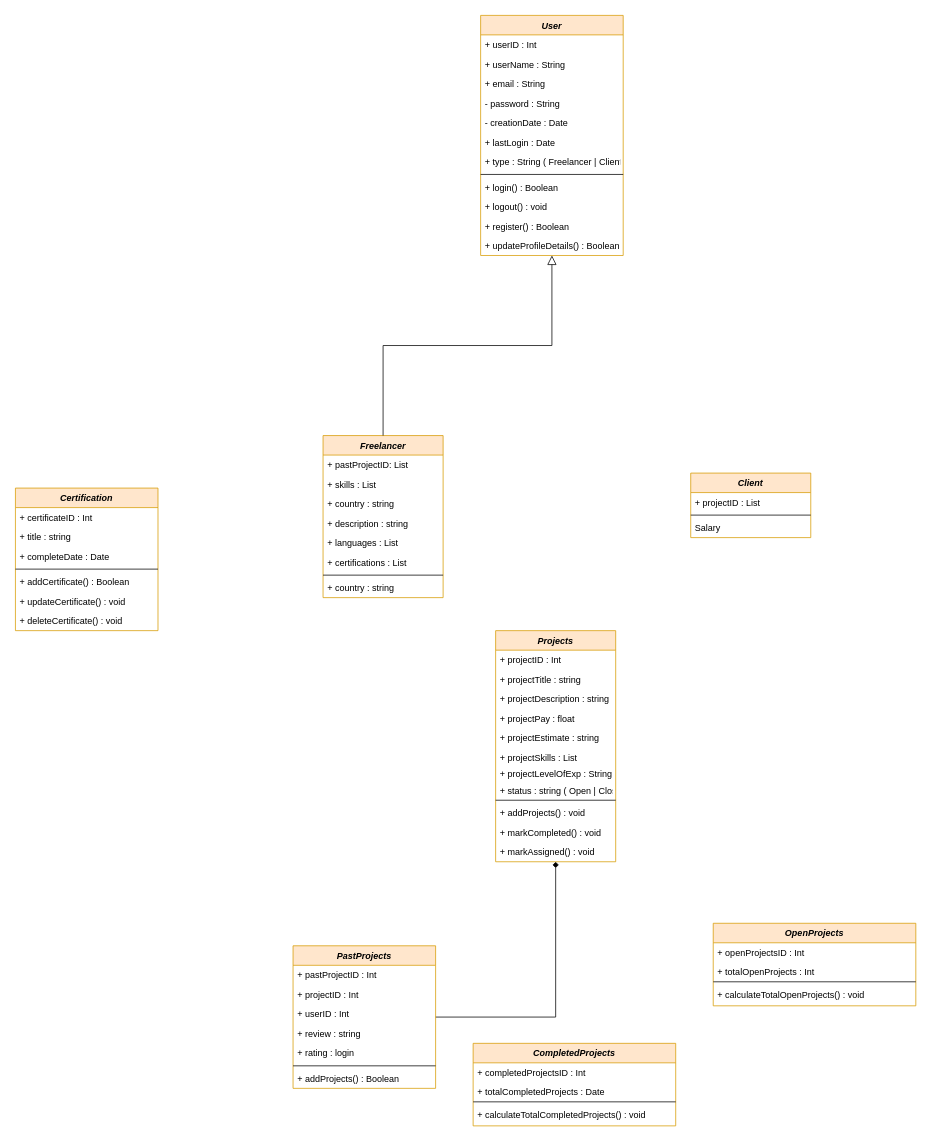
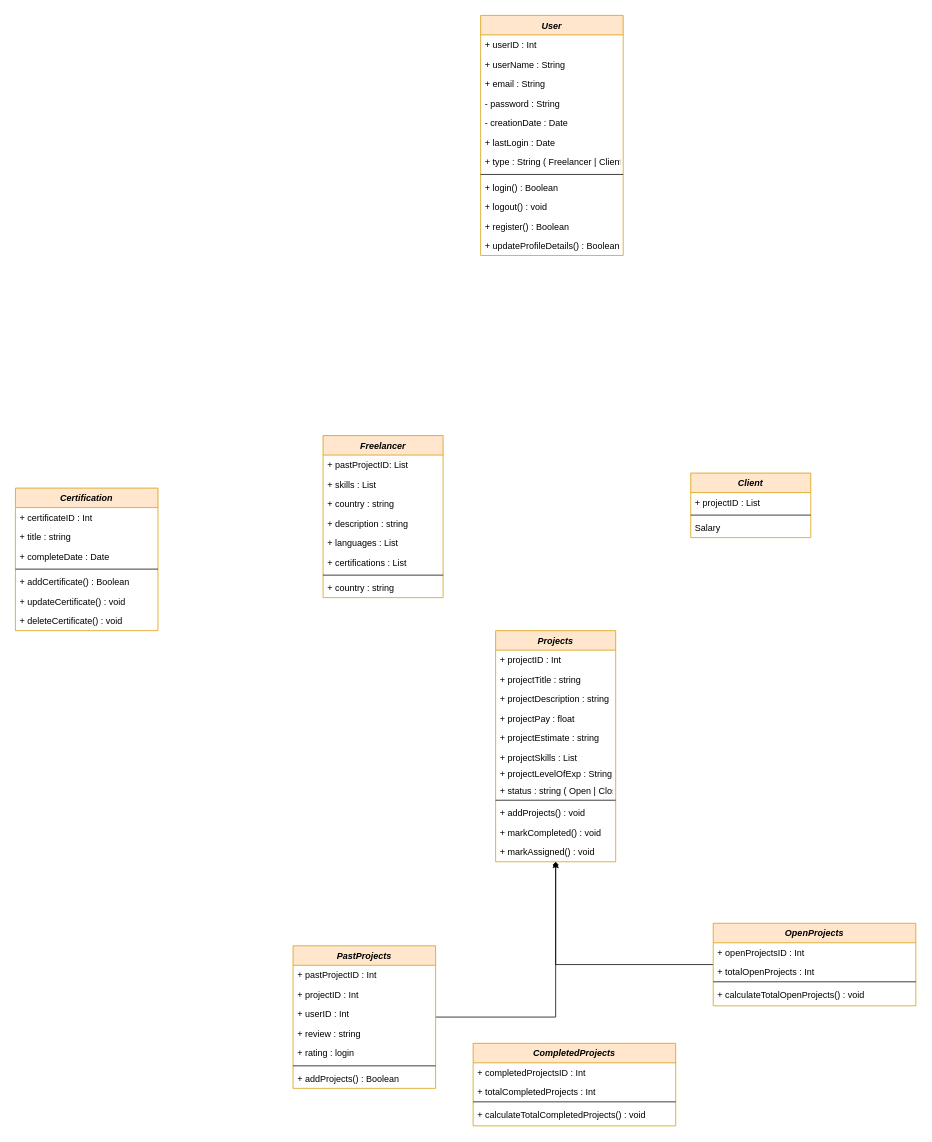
edge "Freelancer" -> "User": removed
edge "OpenProjects" -> "Projects": added
node "+ totalCompletedProjects : Date": label "+ totalCompletedProjects : Date" -> "+ totalCompletedProjects : Int"
